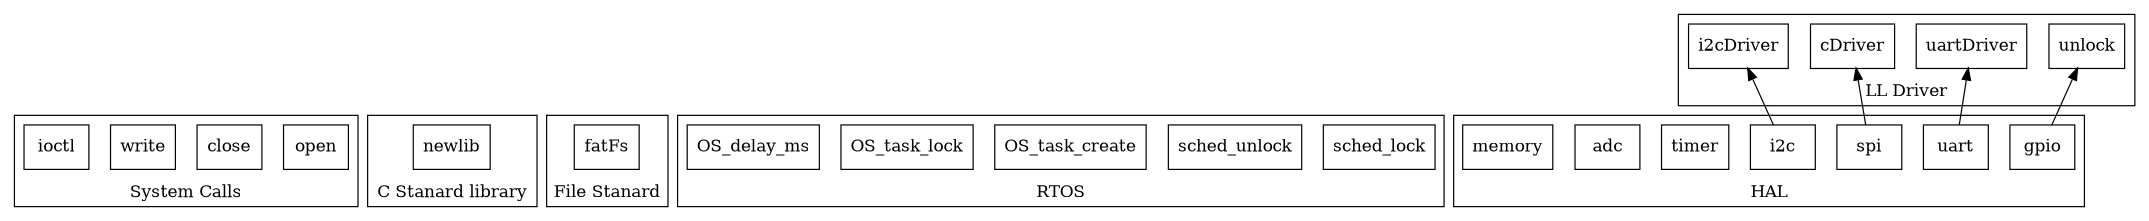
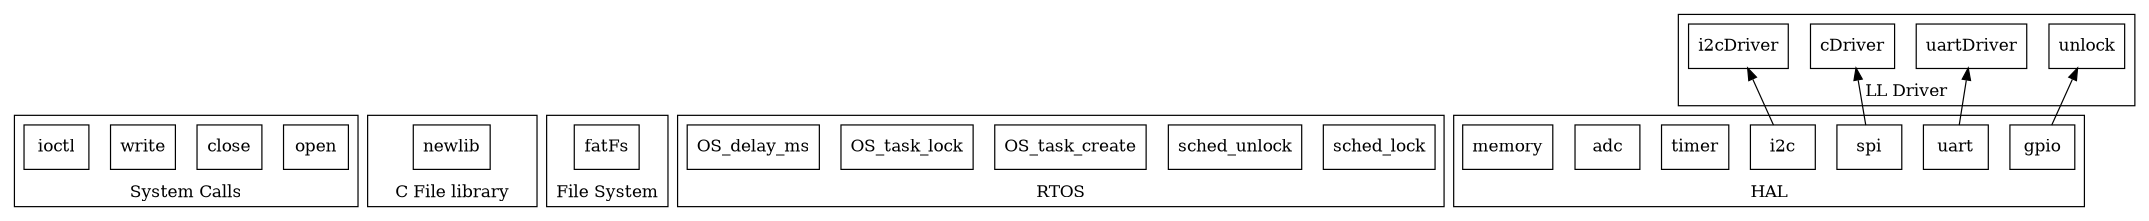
cluster "C Stanard library": label "C Stanard library" -> "C File library"
cluster "File Stanard": label "File Stanard" -> "File System"
